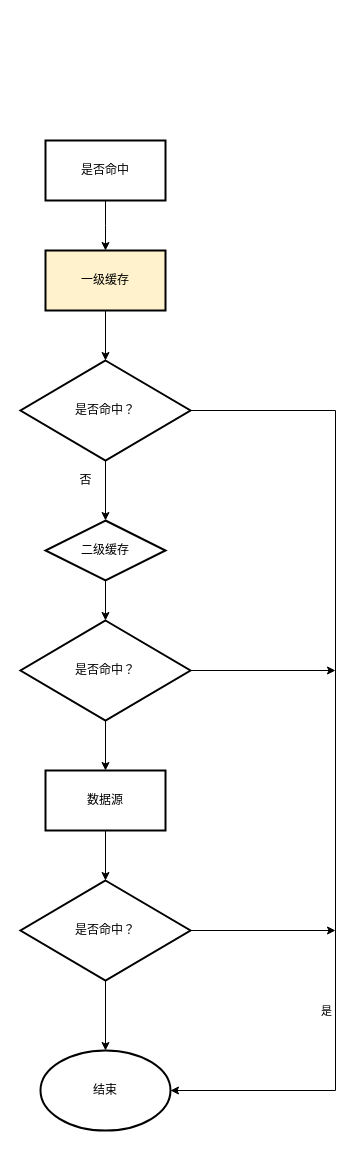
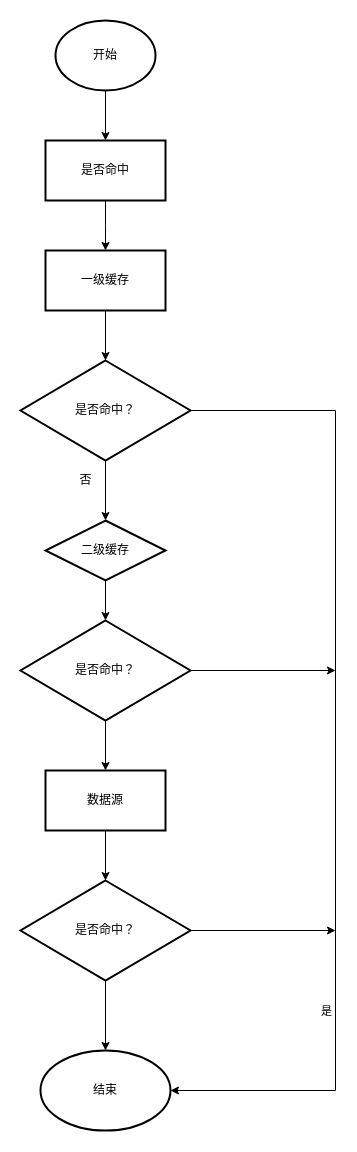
node "开始": added
edge "开始" -> "是否命中": added
node "一级缓存": fillcolor #fff2cc -> #ffffff
